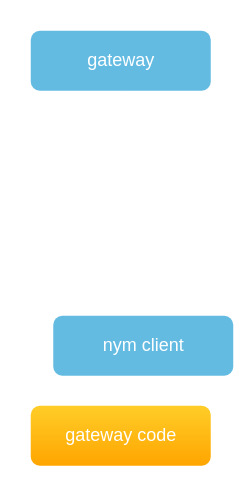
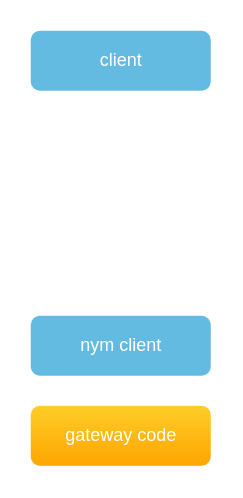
node "gateway": label "gateway" -> "client"
node "nym client": moved (143, 346) -> (121, 346)
